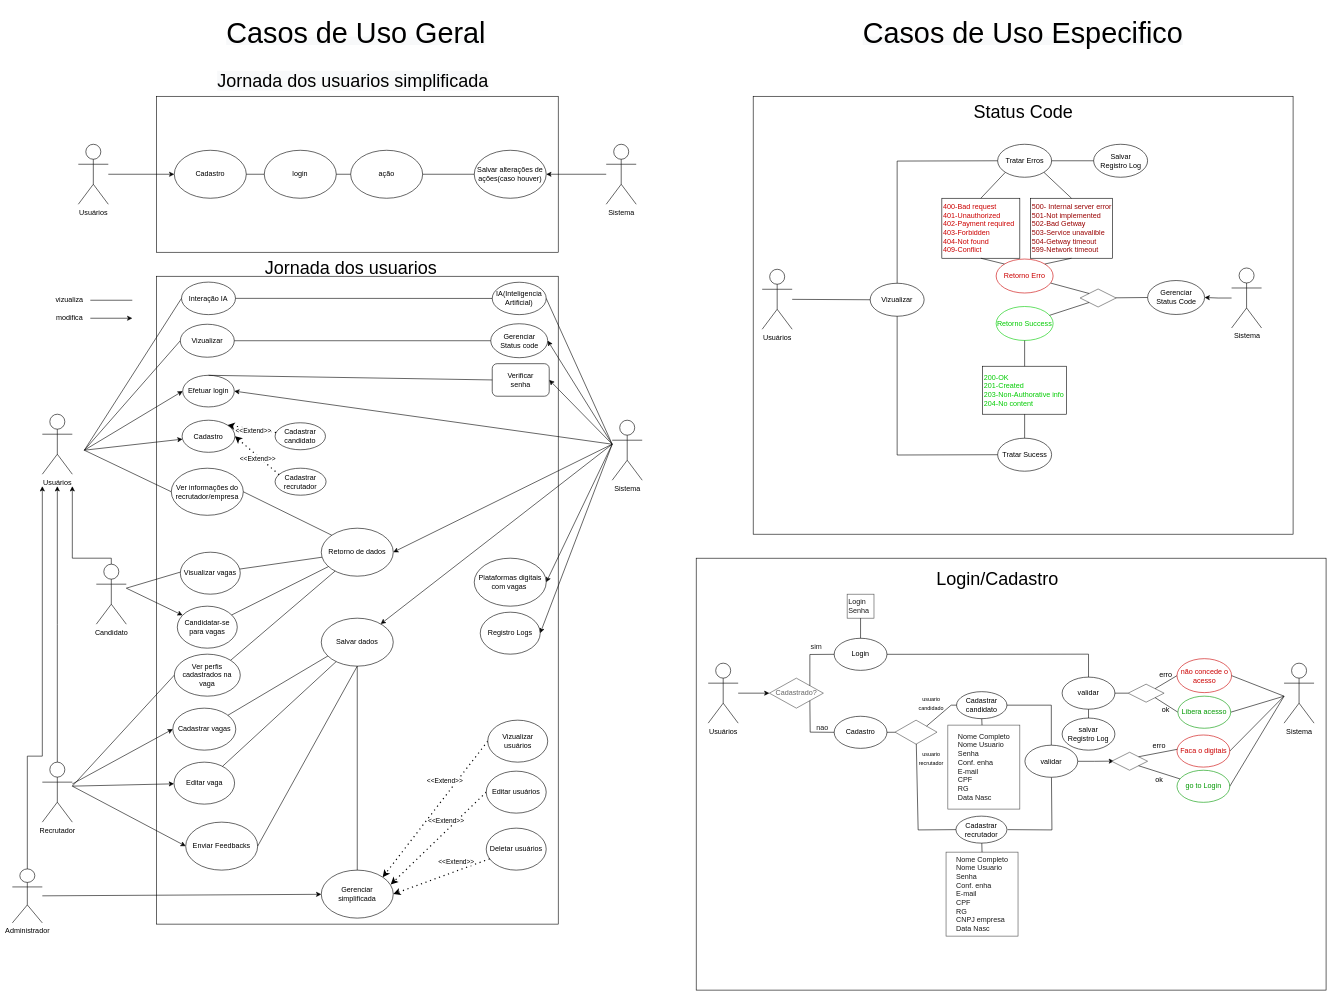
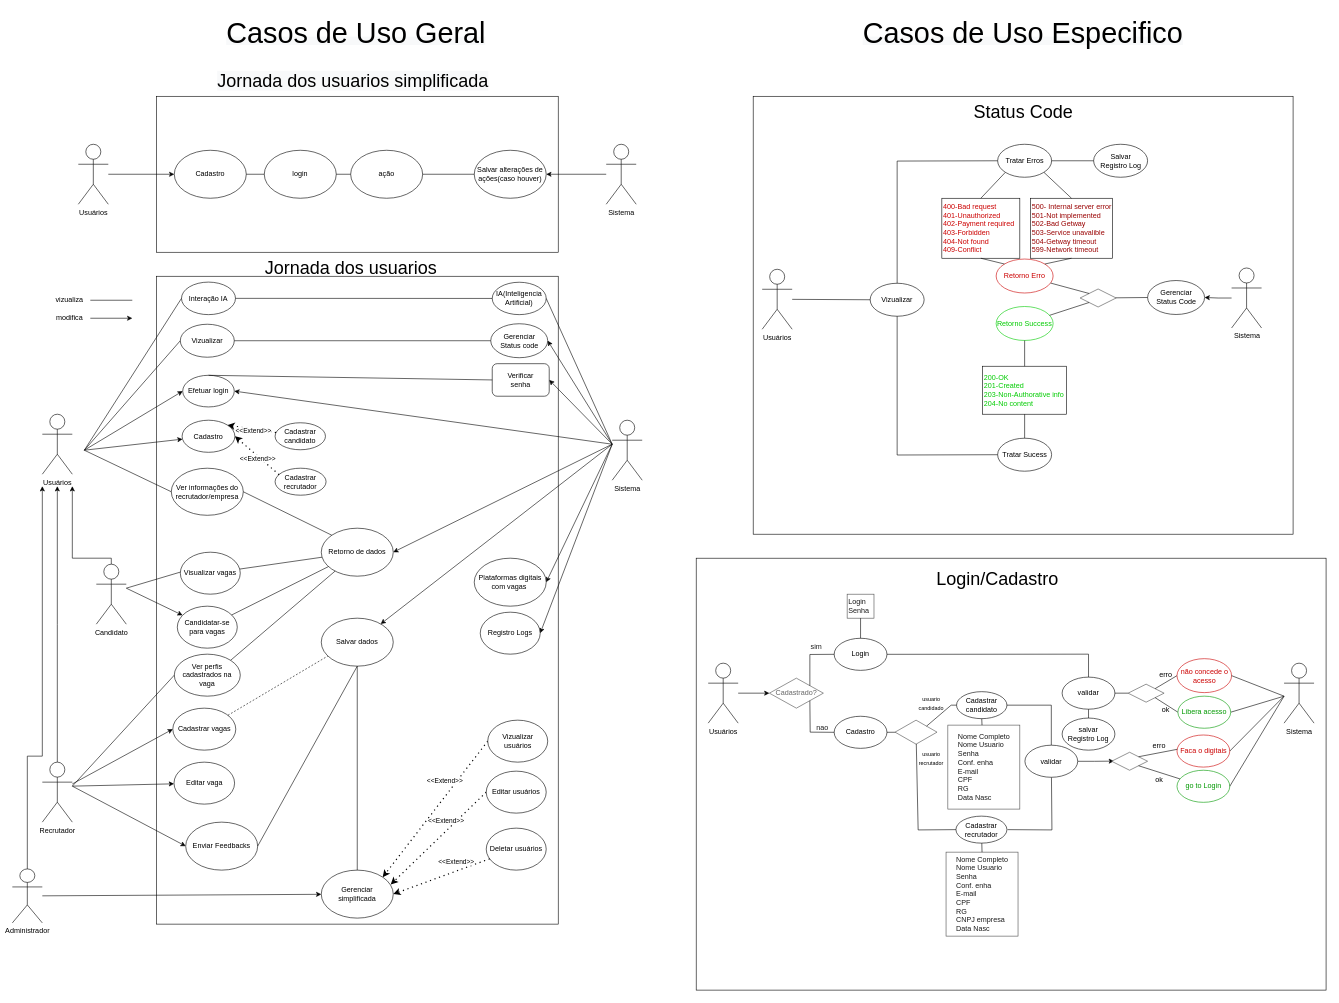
edge "Salvar dados" -- "Cadastrar vagas": style solid -> dashed
edge "Salvar dados" -- "Editar vaga": removed
